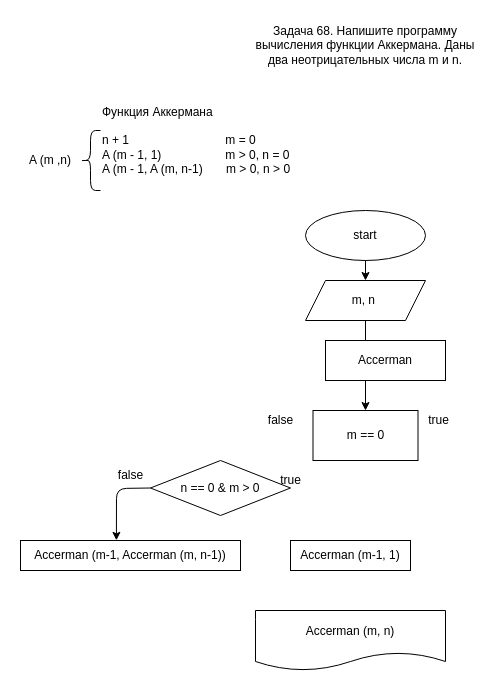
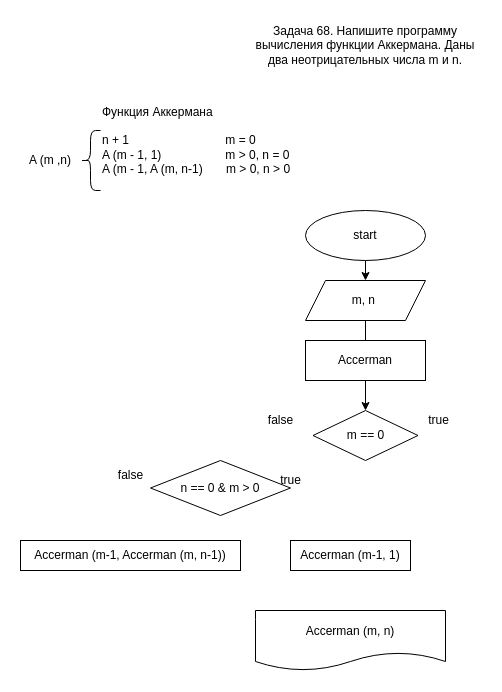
node "Accerman": moved (386, 361) -> (366, 361)
node "m == 0": shape rectangle -> diamond
edge "n == 0 & m > 0" -> "Accerman (m-1, Accerman (m, n-1))": removed
